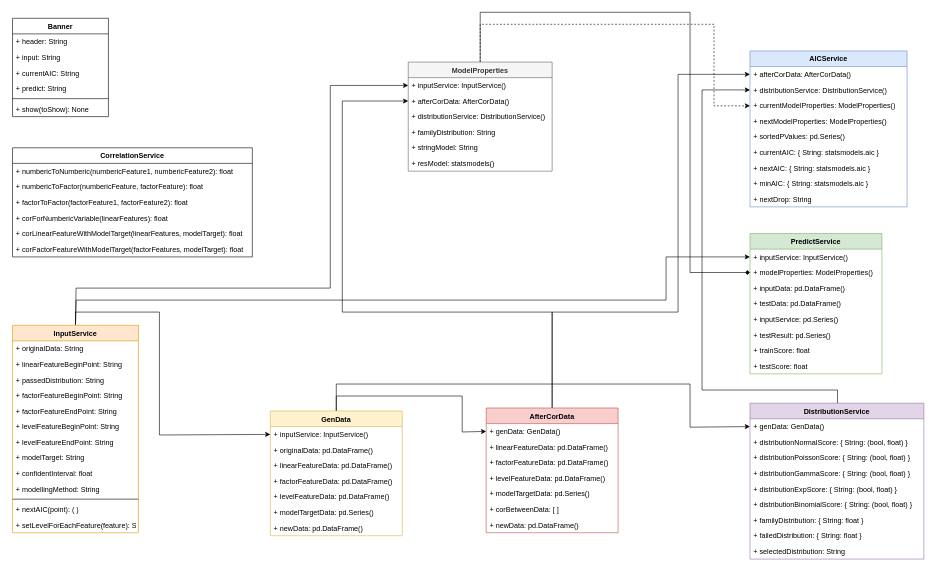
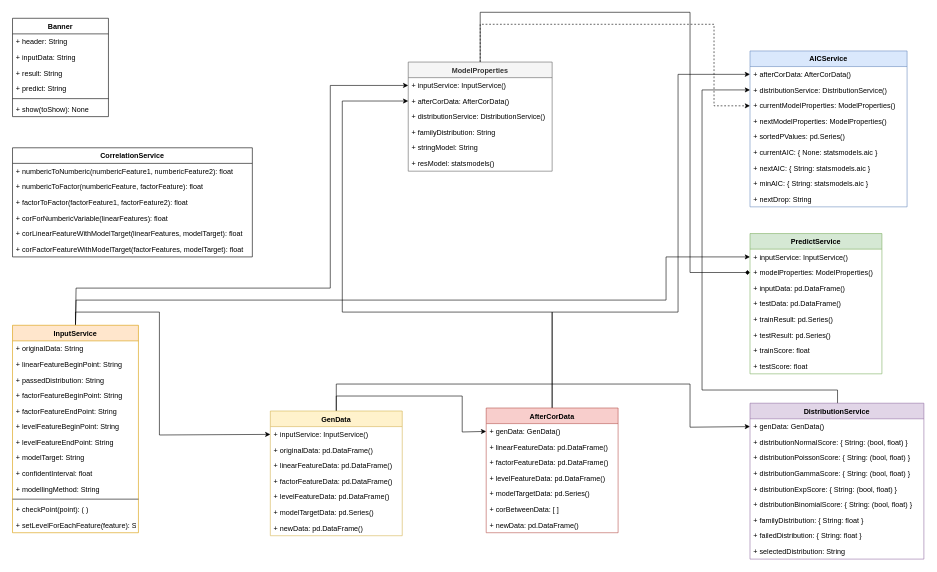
node "+ input: String": label "+ input: String" -> "+ inputData: String"
node "+ currentAIC: String": label "+ currentAIC: String" -> "+ result: String"
node "+ currentAIC: { String: statsmodels.aic }": label "+ currentAIC: { String: statsmodels.aic }" -> "+ currentAIC: { None: statsmodels.aic }"
node "+ inputService: pd.Series()": label "+ inputService: pd.Series()" -> "+ trainResult: pd.Series()"
node "+ nextAIC(point): ( )": label "+ nextAIC(point): ( )" -> "+ checkPoint(point): ( )"
